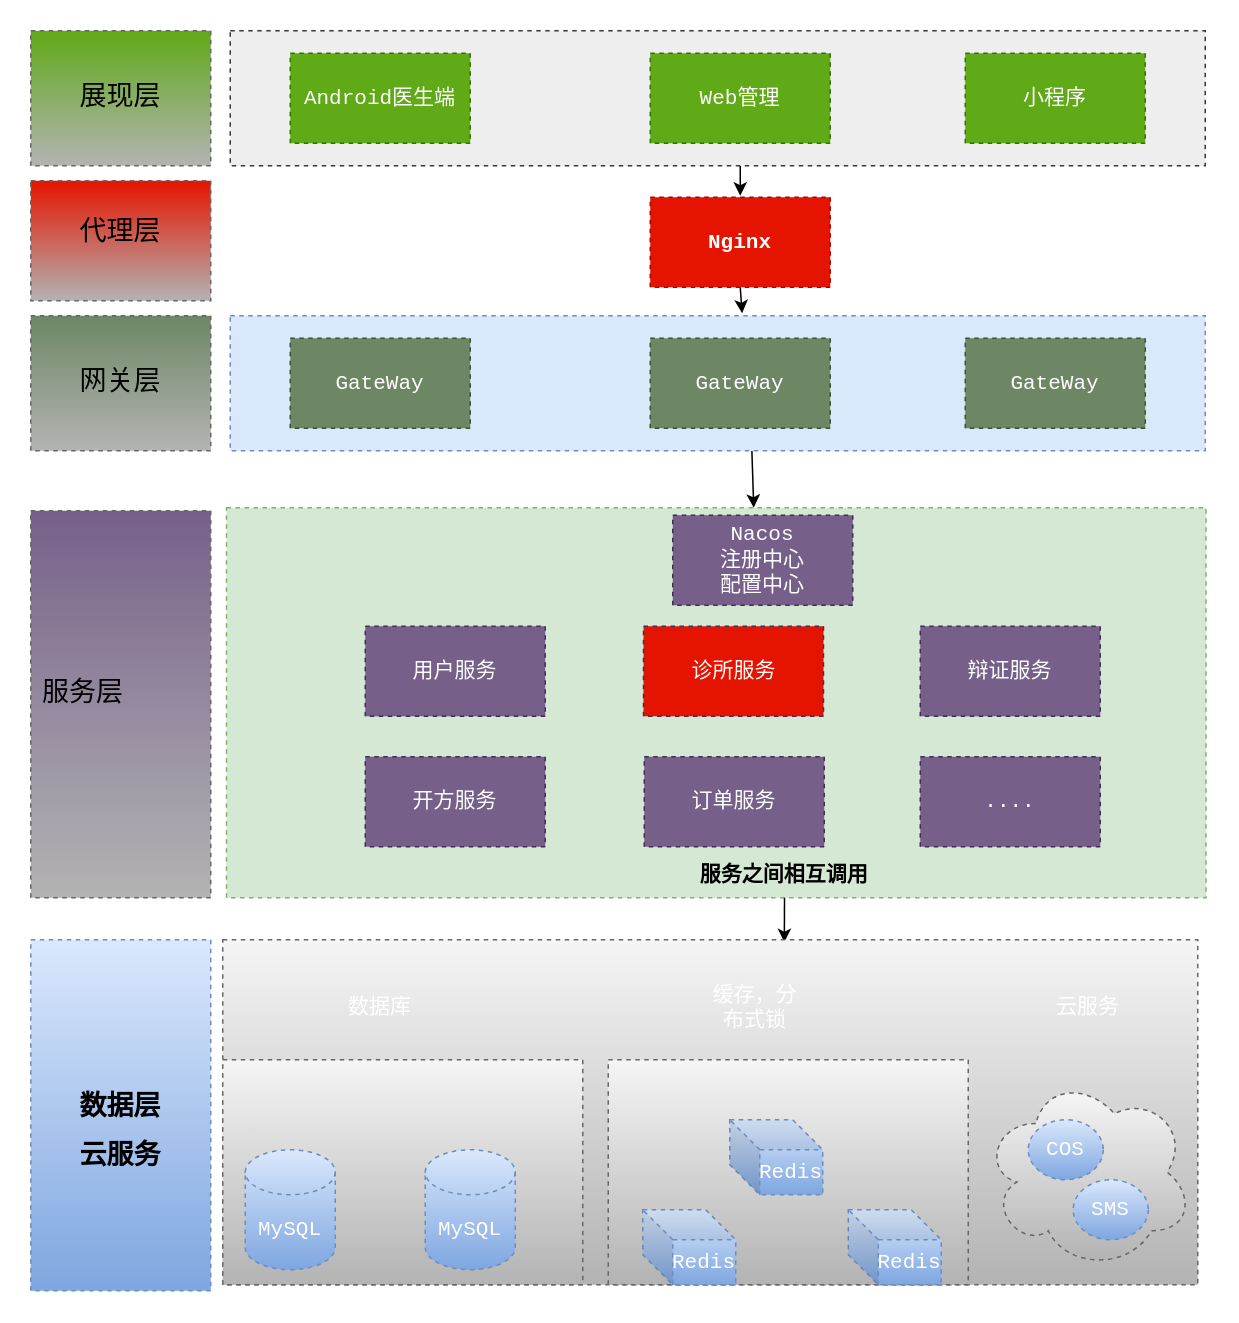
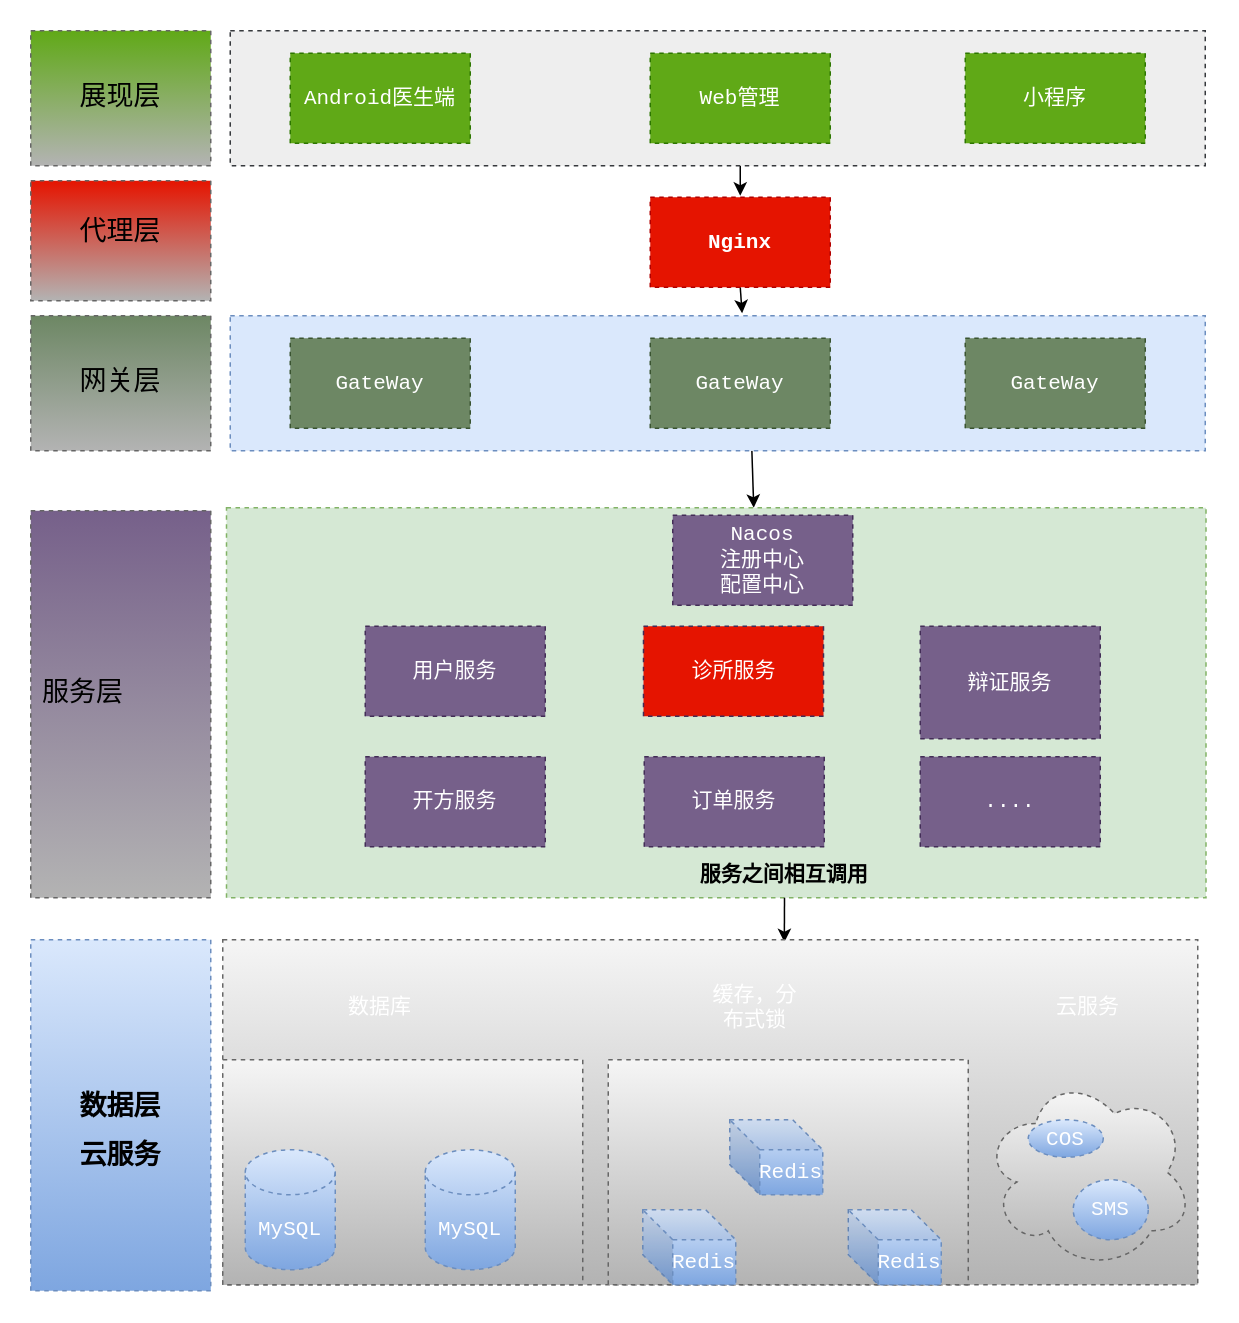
node "辩证服务": size 180x90 -> 180x113
node "COS": size 75x60 -> 75x38
